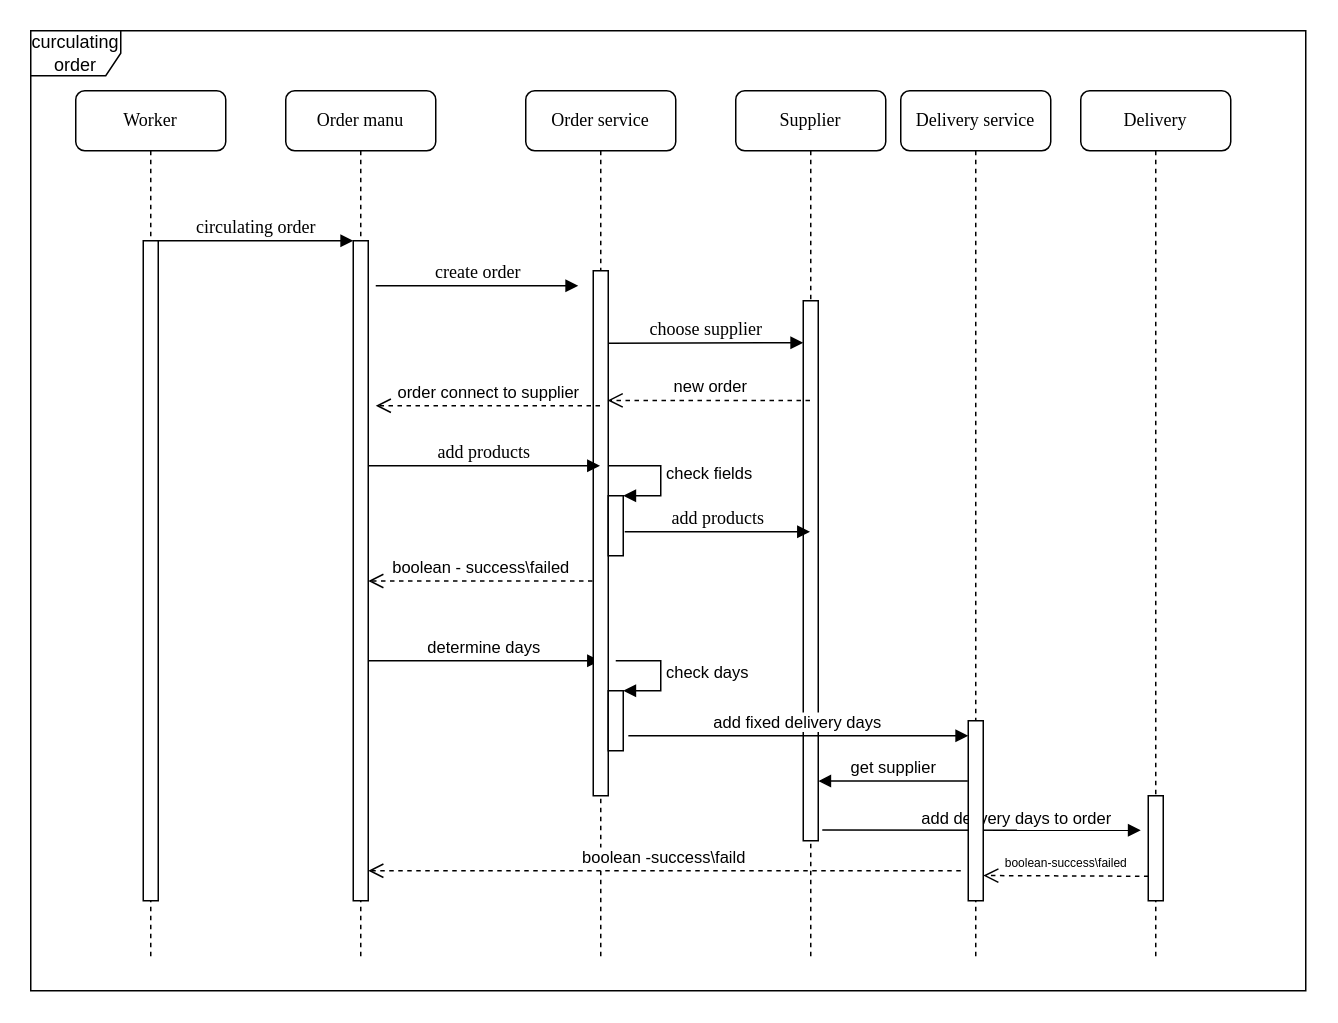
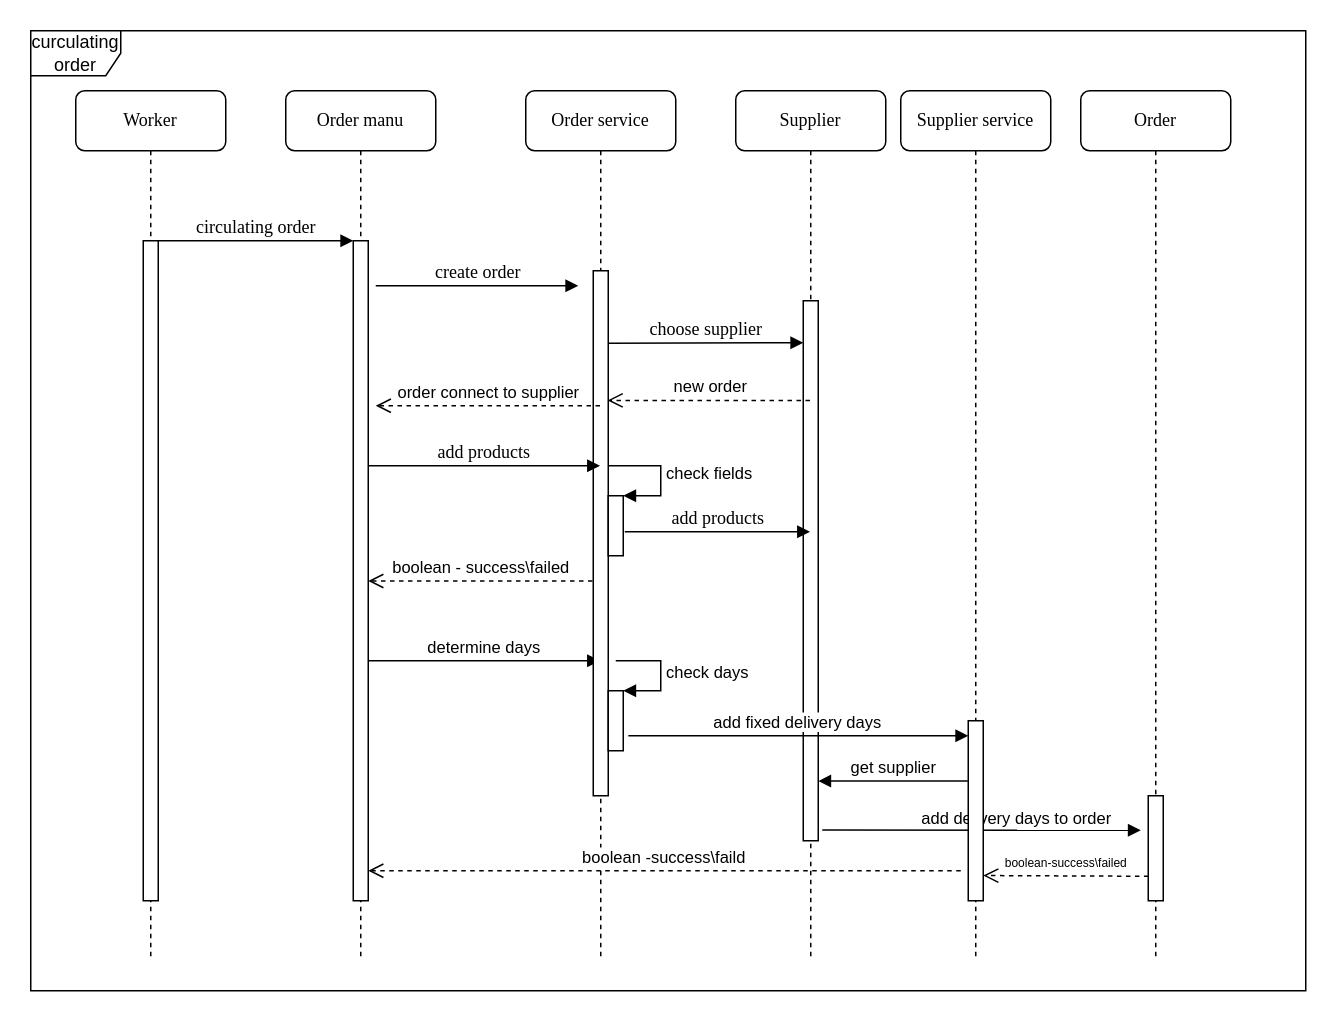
node "Delivery service": label "Delivery service" -> "Supplier service"
node "Delivery": label "Delivery" -> "Order"
